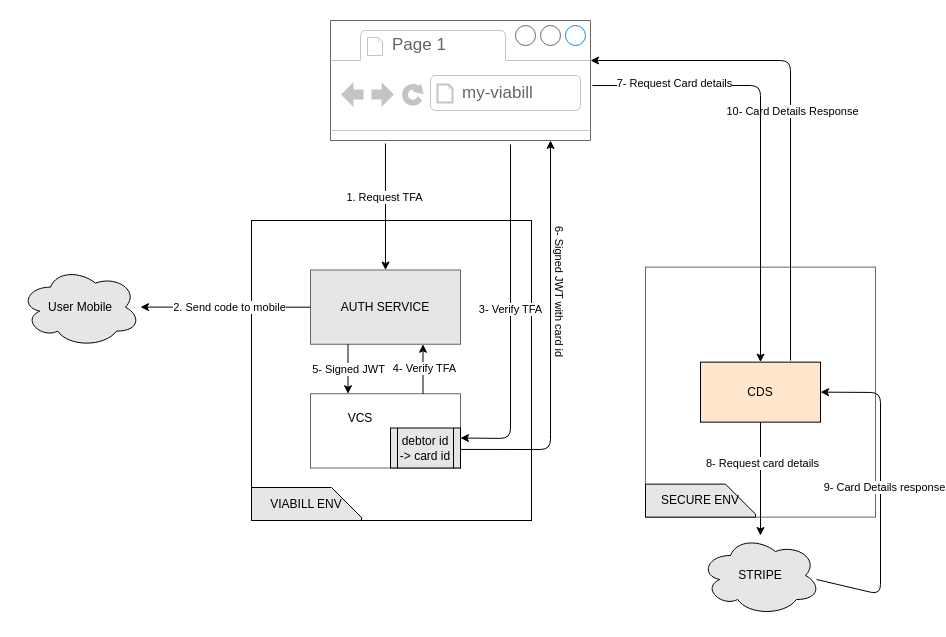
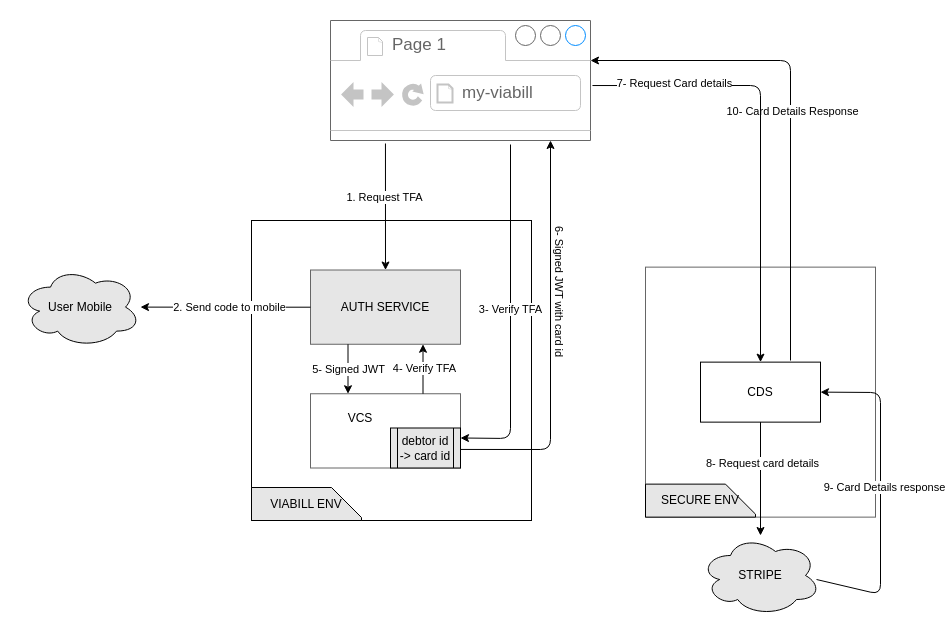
node "CDS": fillcolor #ffe6cc -> #ffffff
